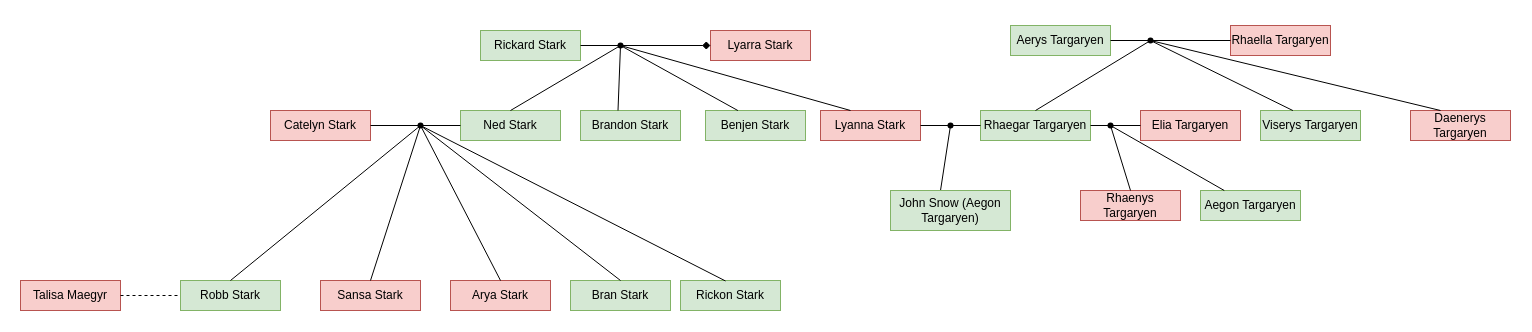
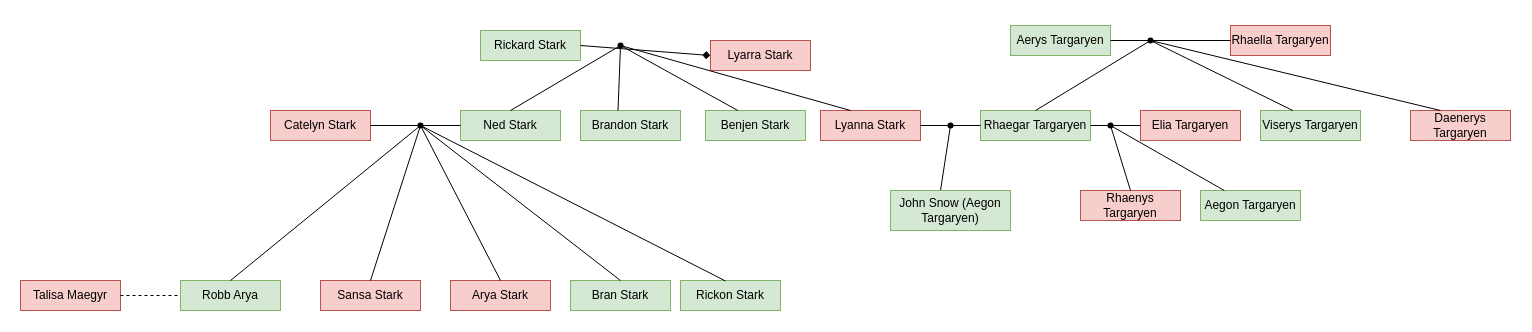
node "Lyarra Stark": moved (761, 46) -> (761, 56)
node "Robb Stark": label "Robb Stark" -> "Robb Arya"
